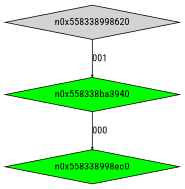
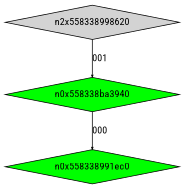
node "n0x558338998620": label "n0x558338998620" -> "n2x558338998620"
node "n0x558338998ec0": label "n0x558338998ec0" -> "n0x558338991ec0"
